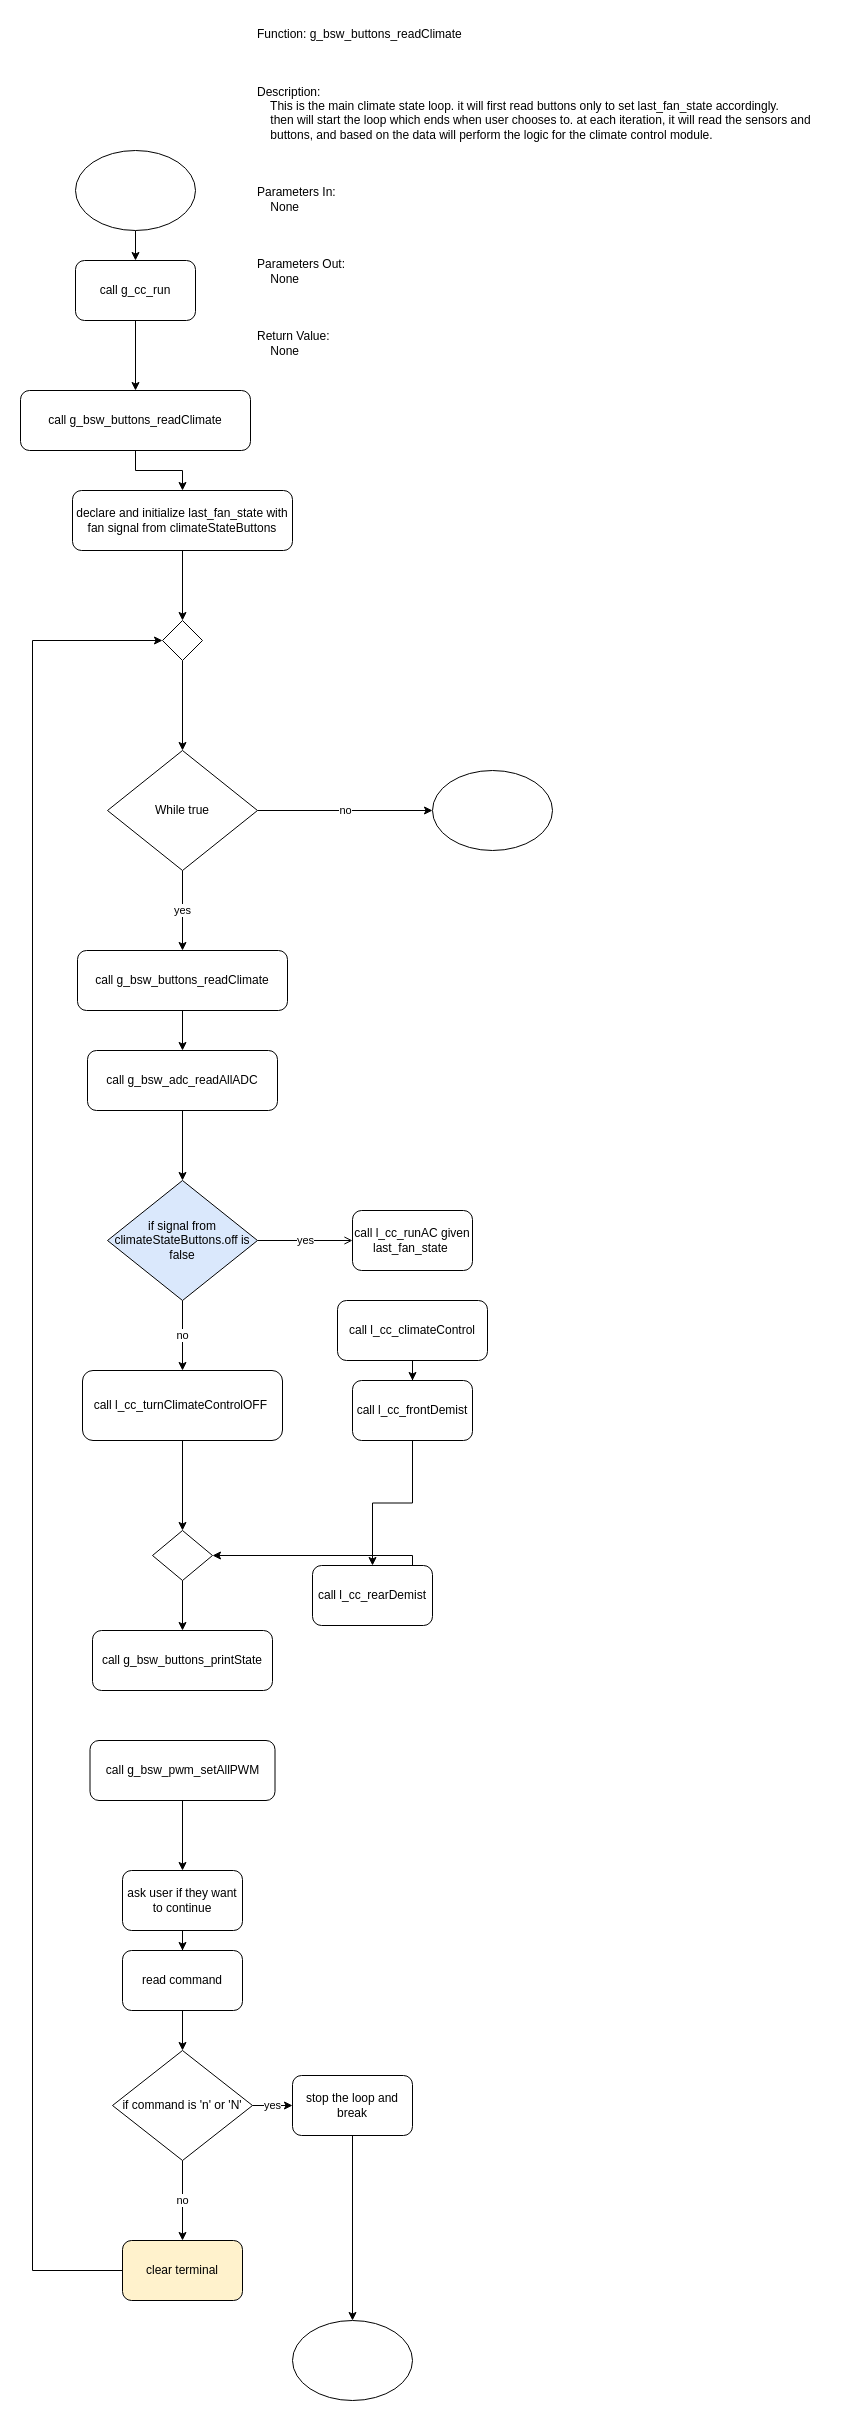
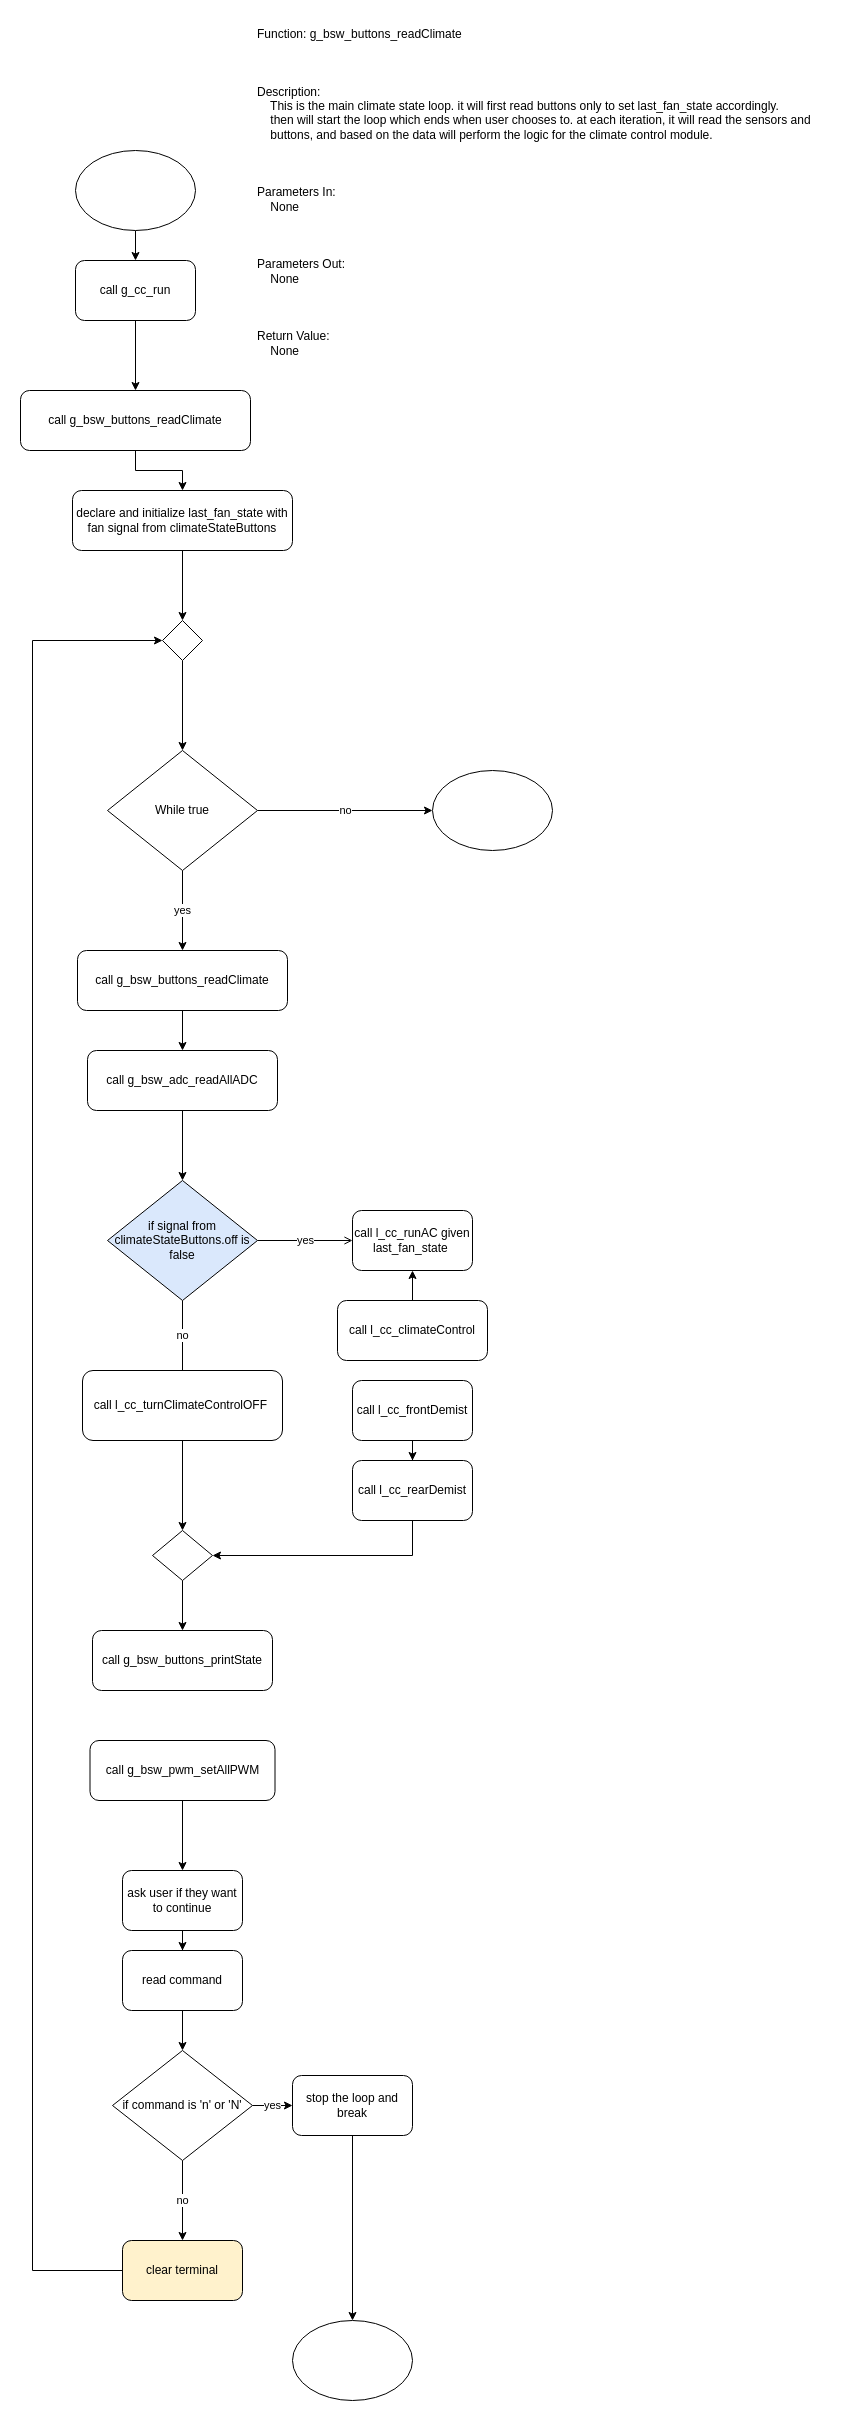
edge "if signal from climateStateButtons.off is false" -> "call l_cc_turnClimateControlOFF": arrowhead classic -> none
edge "call l_cc_climateControl" -> "call l_cc_frontDemist": now "call l_cc_climateControl" -> "call l_cc_runAC given last_fan_state"
node "call l_cc_rearDemist": moved (373, 1596) -> (413, 1491)
